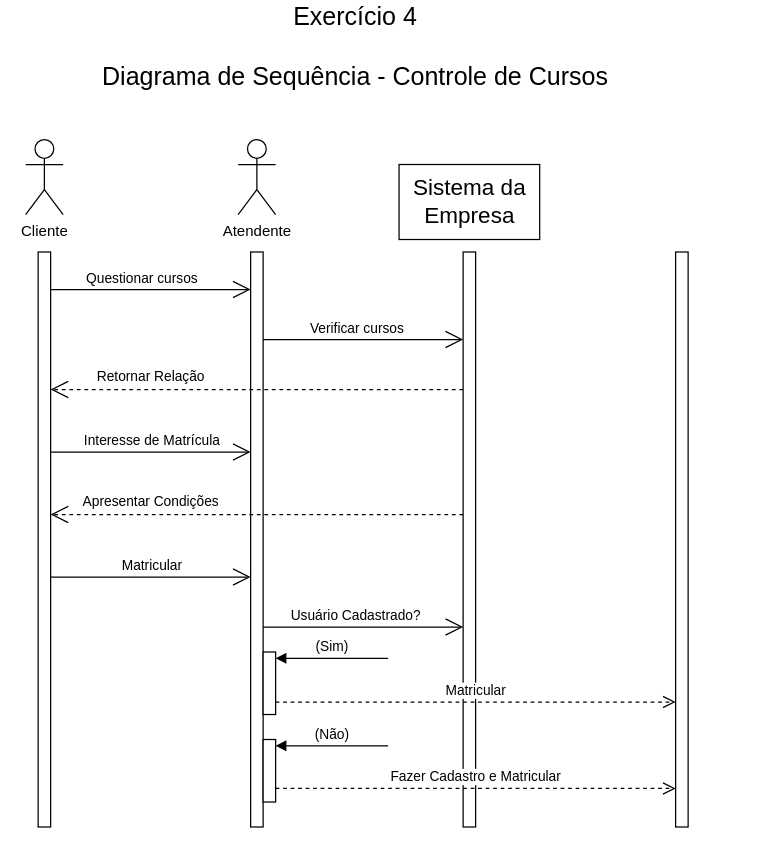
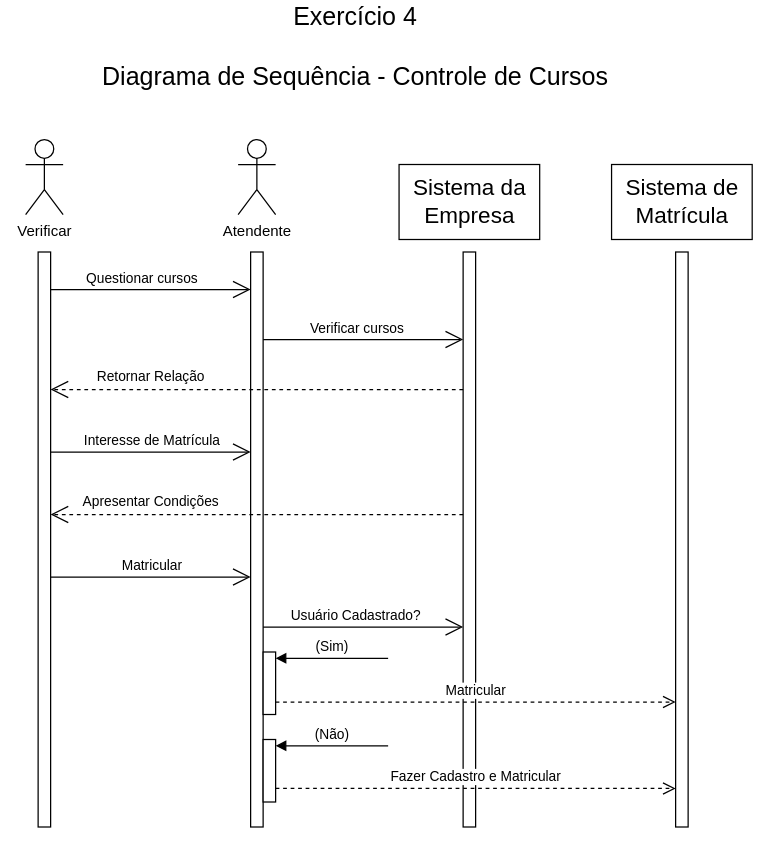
node "Sistema de Matrícula": added
node "Cliente": label "Cliente" -> "Verificar"
